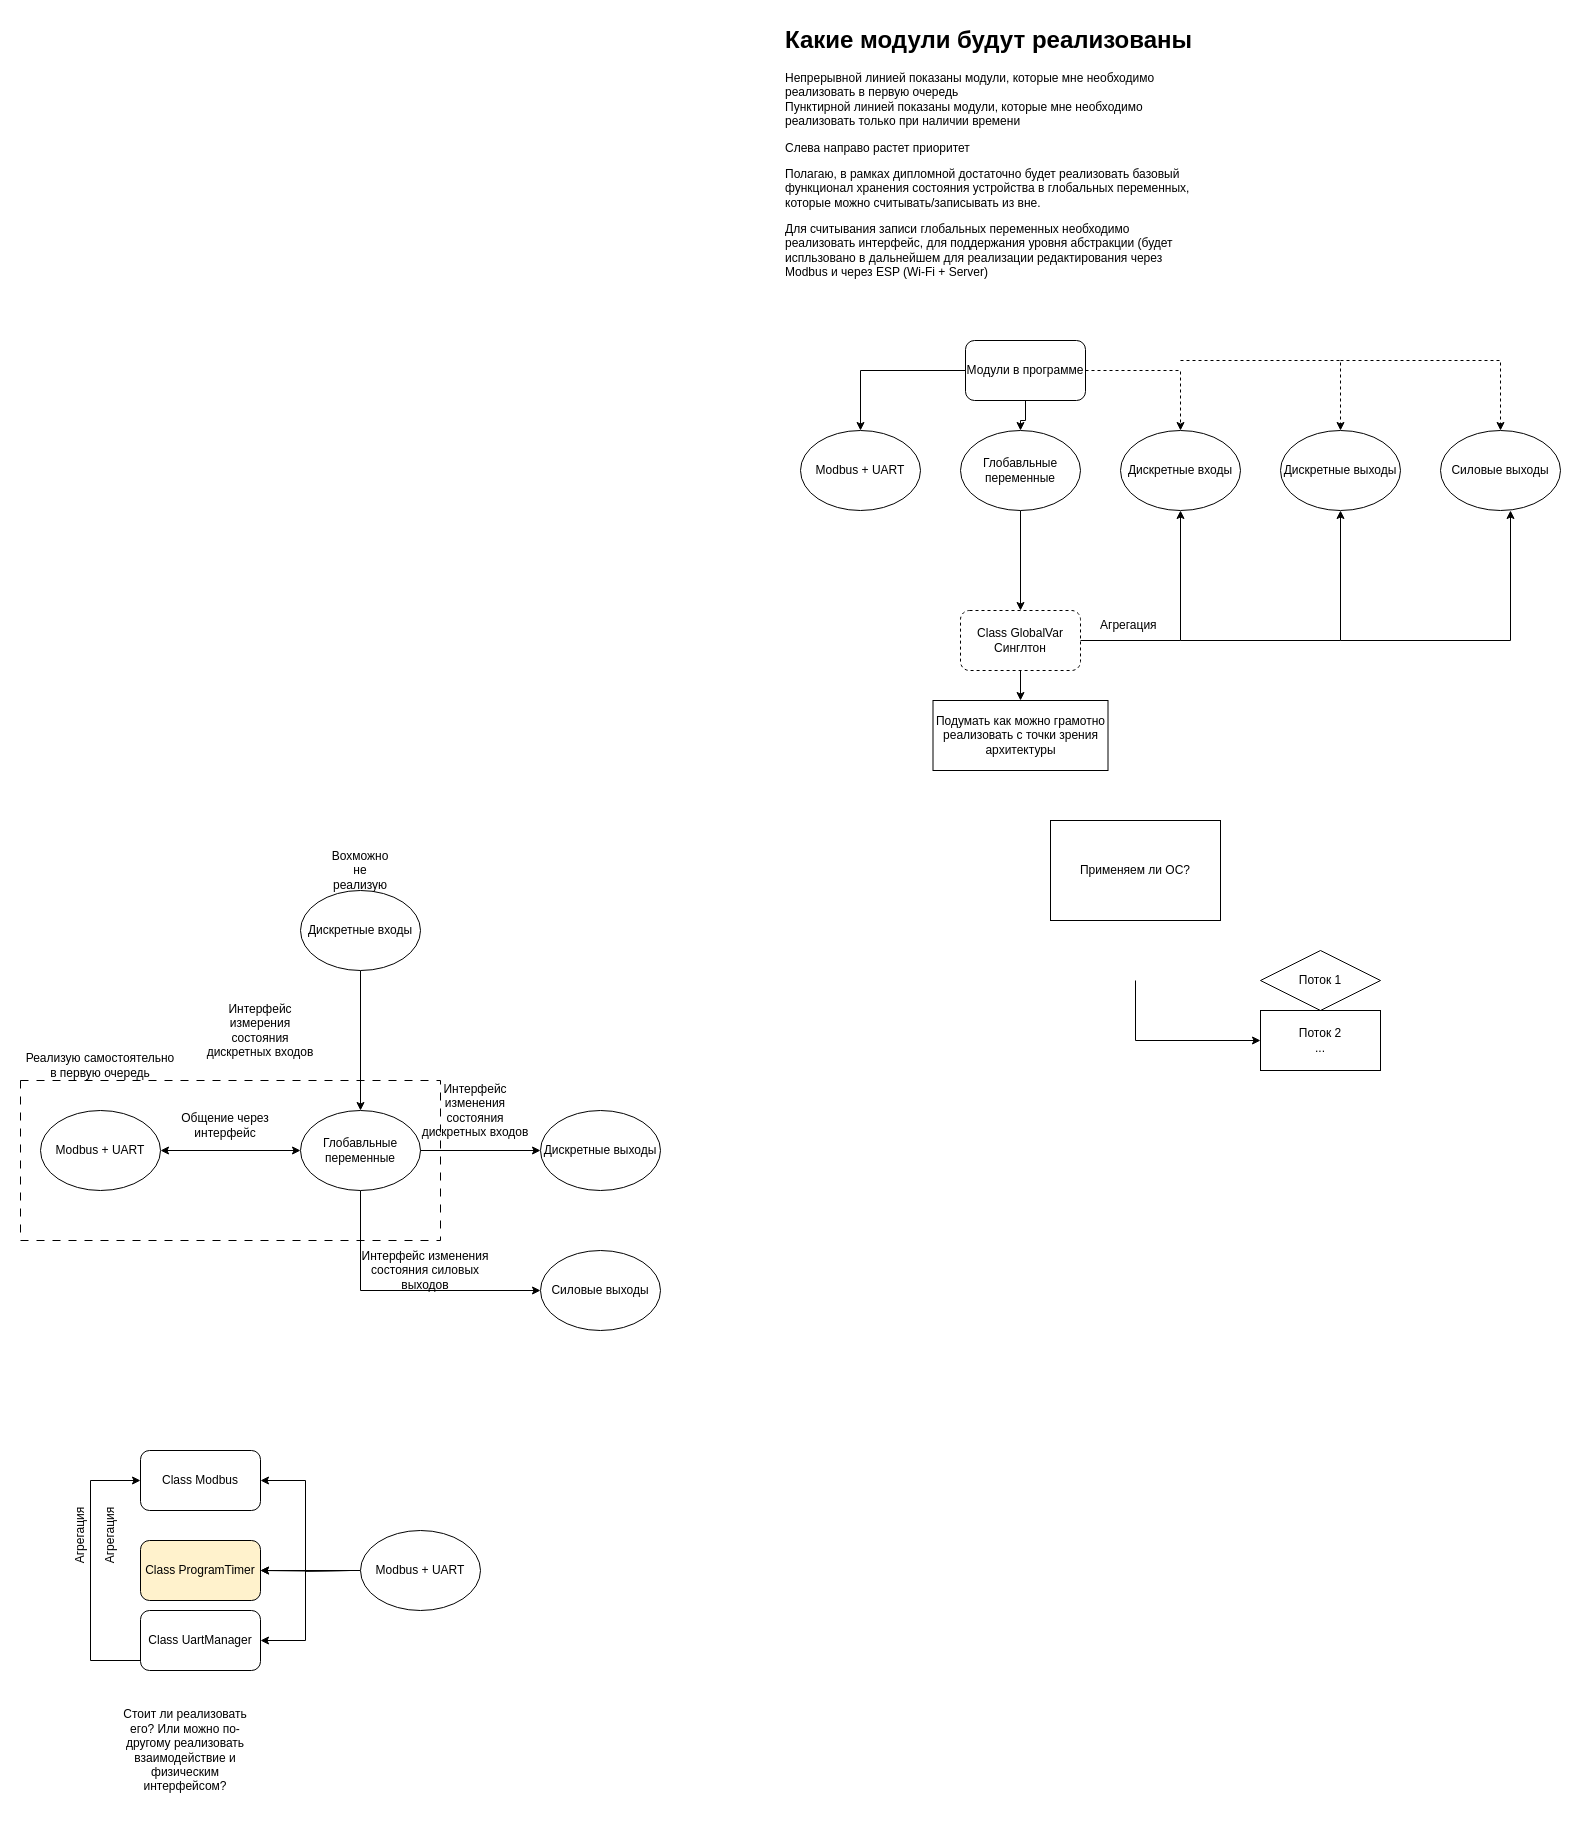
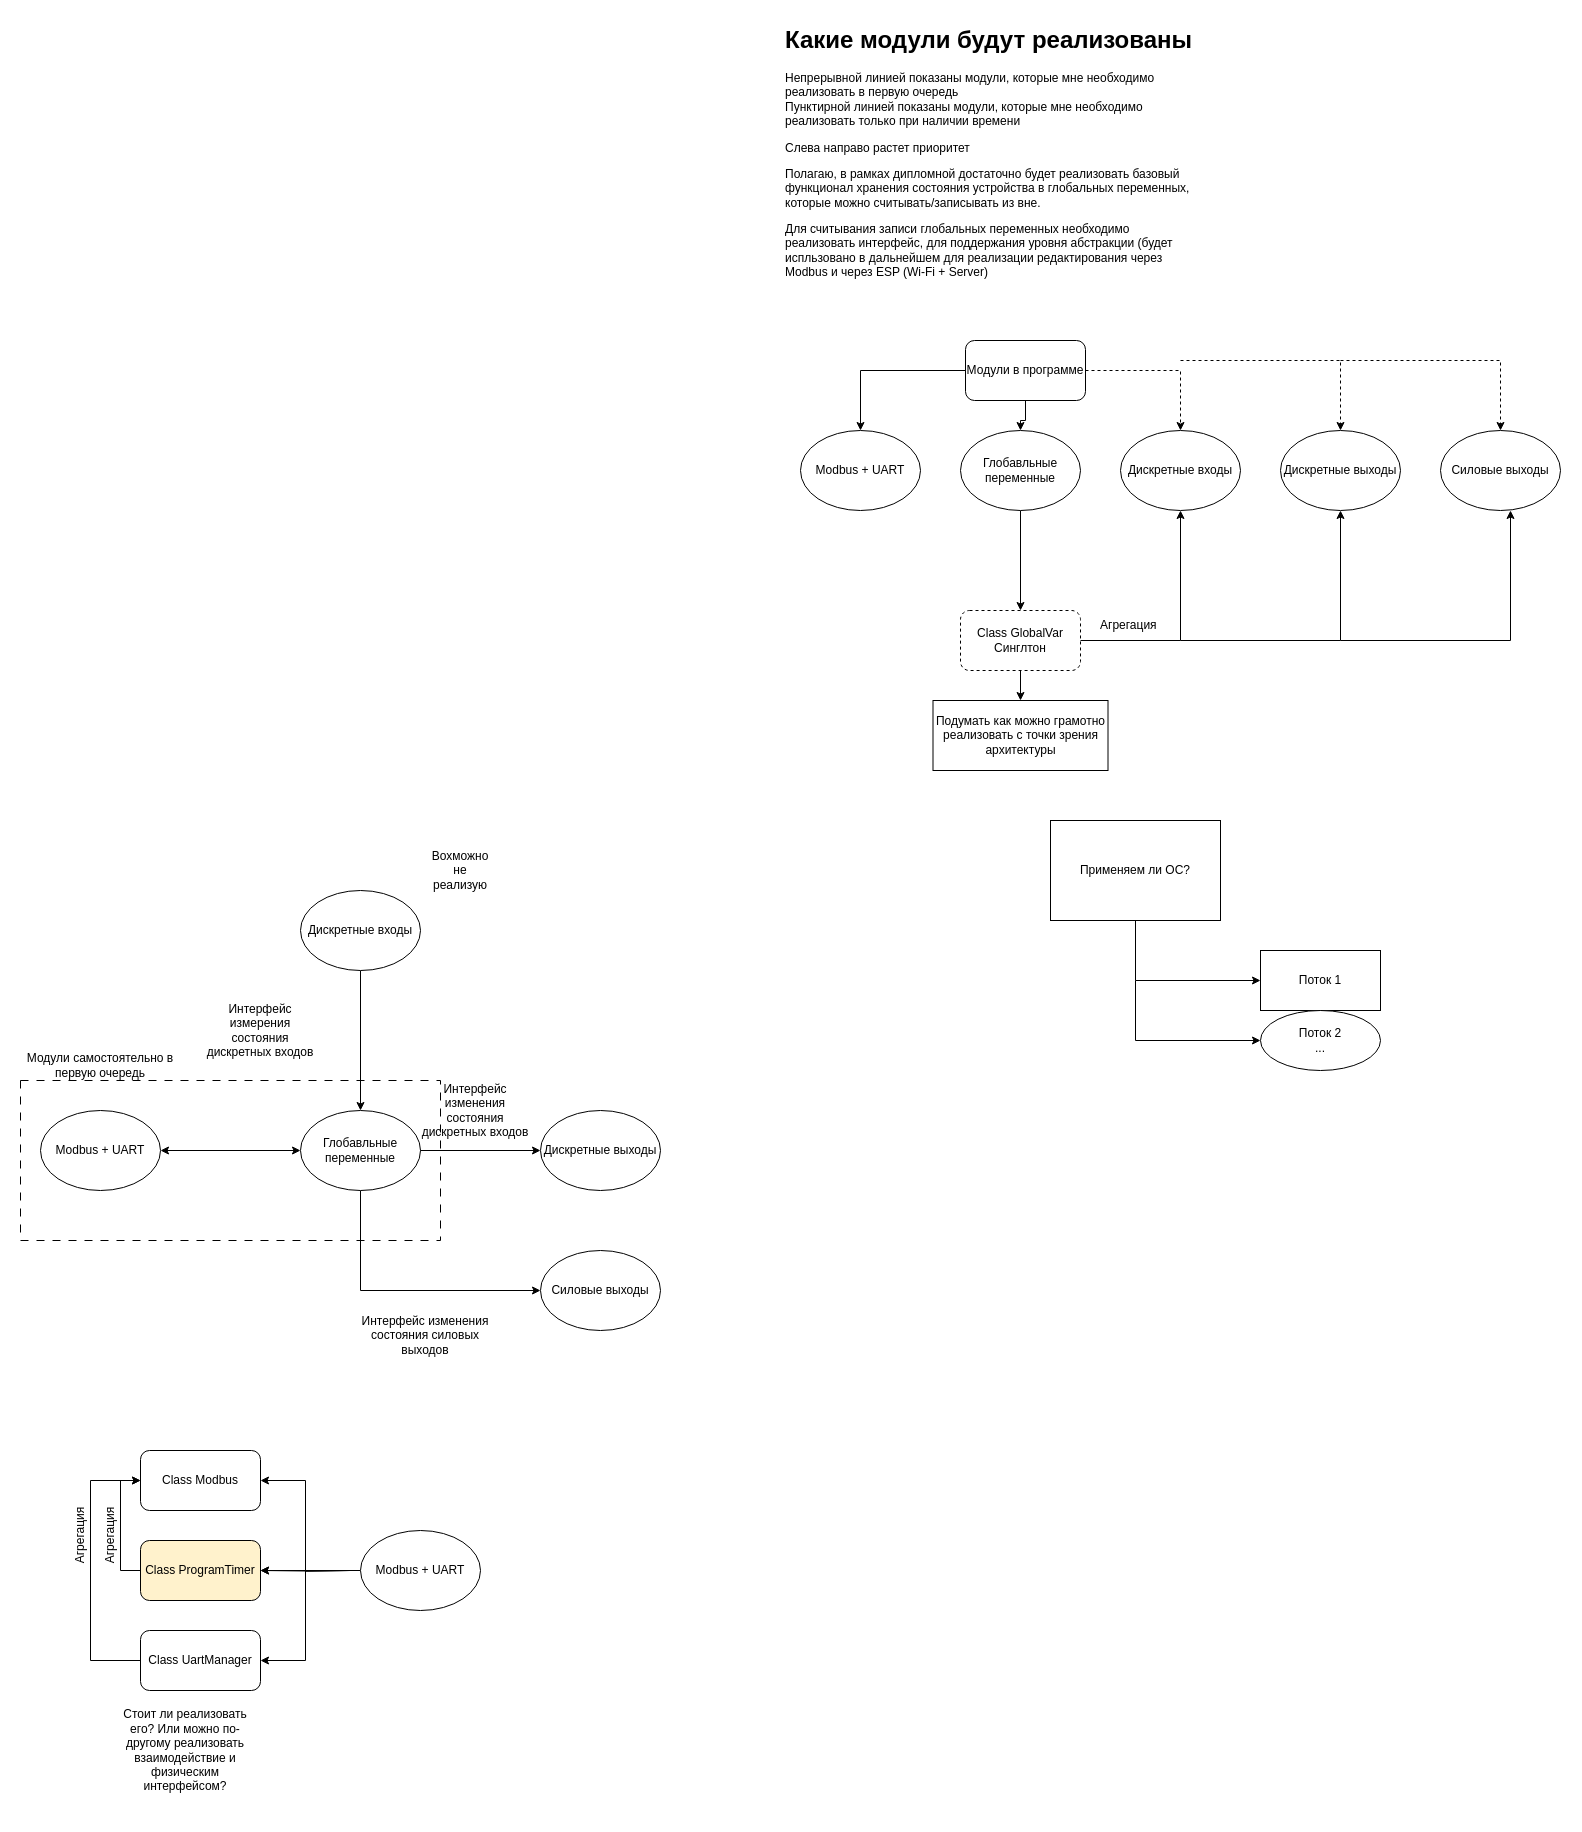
node "Вохможно не реализую": moved (361, 871) -> (461, 871)
edge "Применяем ли ОС?" -> "Поток 1": added
node "Поток 1": shape diamond -> rectangle
node "Поток 2 ...": shape rectangle -> ellipse
node "Реализую самостоятельно в первую очередь": label "Реализую самостоятельно в первую очередь" -> "Модули самостоятельно в первую очередь"
node "Общение через интерфейс": removed
node "Интерфейс изменения состояния силовых выходов": moved (426, 1271) -> (426, 1336)
edge "Class ProgramTimer" -> "Class Modbus": added
node "Class UartManager": moved (201, 1641) -> (201, 1661)
